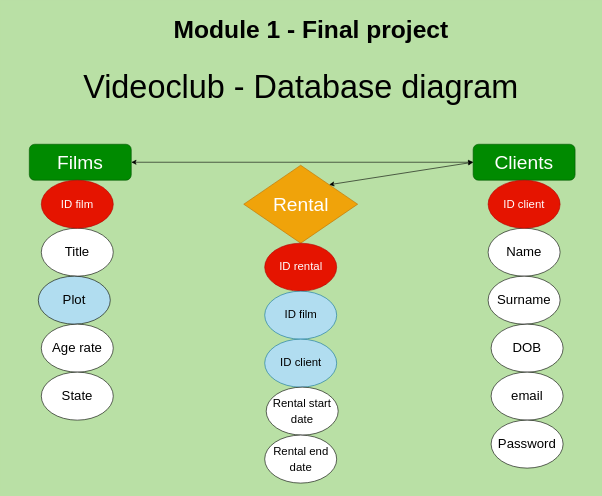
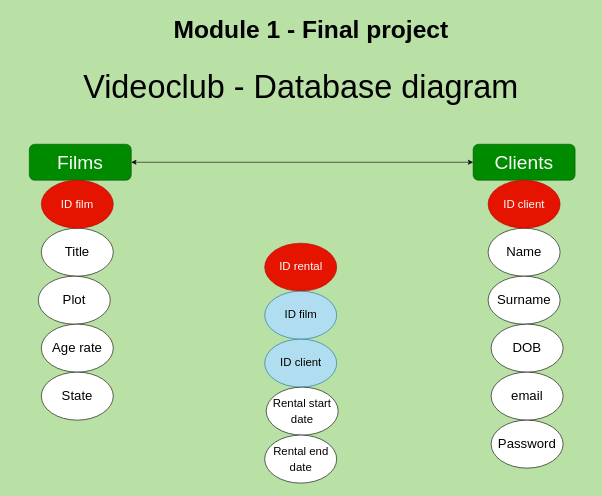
edge "Clients" -- "Rental": removed
node "Rental": removed
node "Plot": fillcolor #b1ddf0 -> #ffffff
